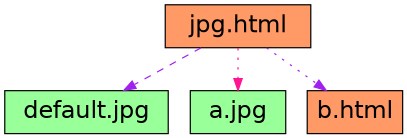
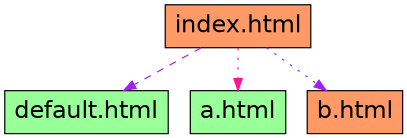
node "jpg.html": label "jpg.html" -> "index.html"
node "default.jpg": label "default.jpg" -> "default.html"
node "a.jpg": label "a.jpg" -> "a.html"
